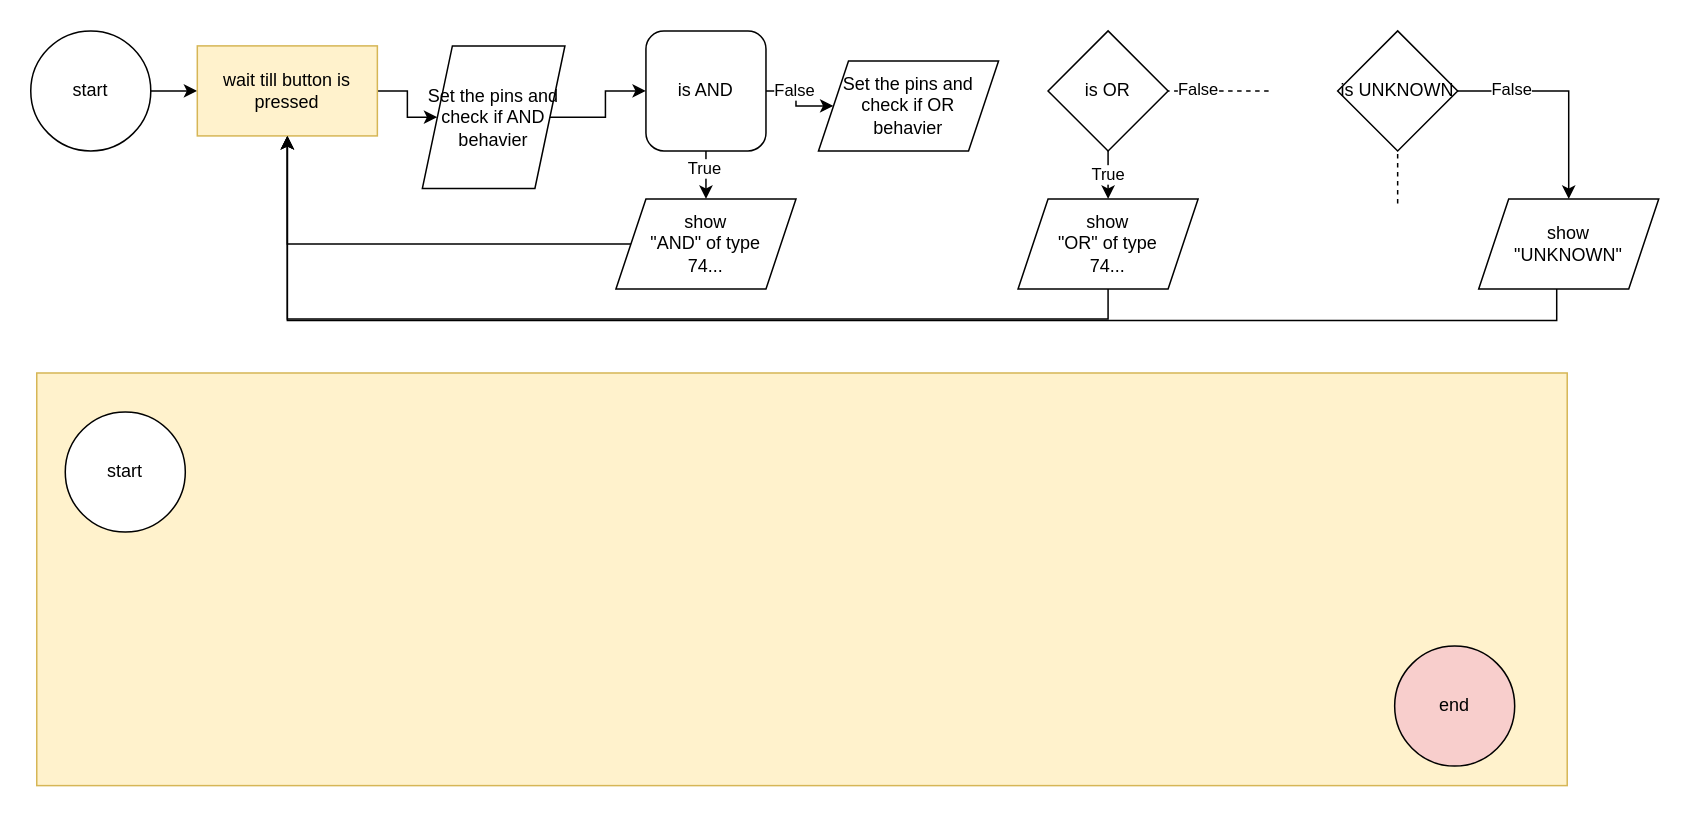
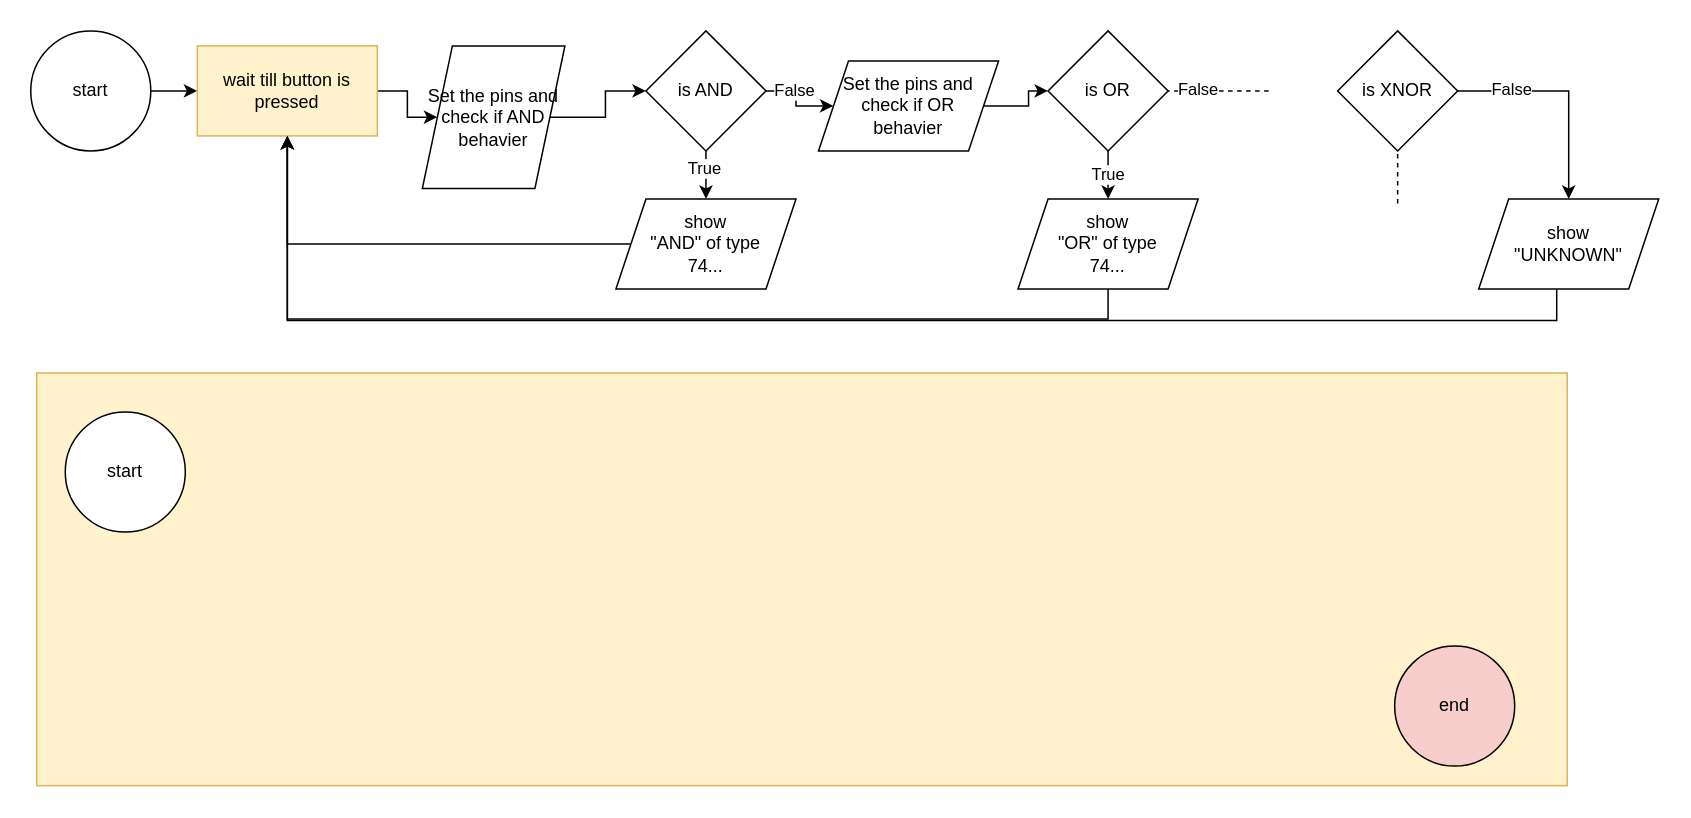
node "is AND": shape rounded rectangle -> diamond
node "is UNKNOWN": label "is UNKNOWN" -> "is XNOR"
edge "Set the pins and check if OR behavier" -> "is OR": added
